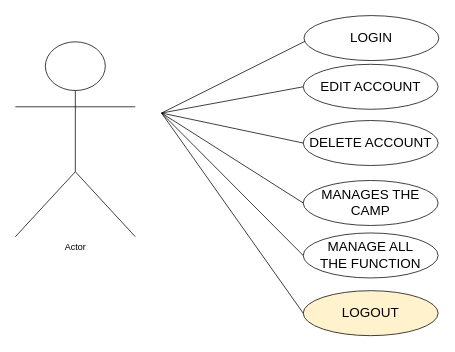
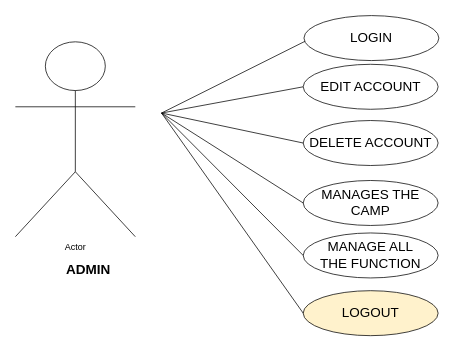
node "ADMIN": added
